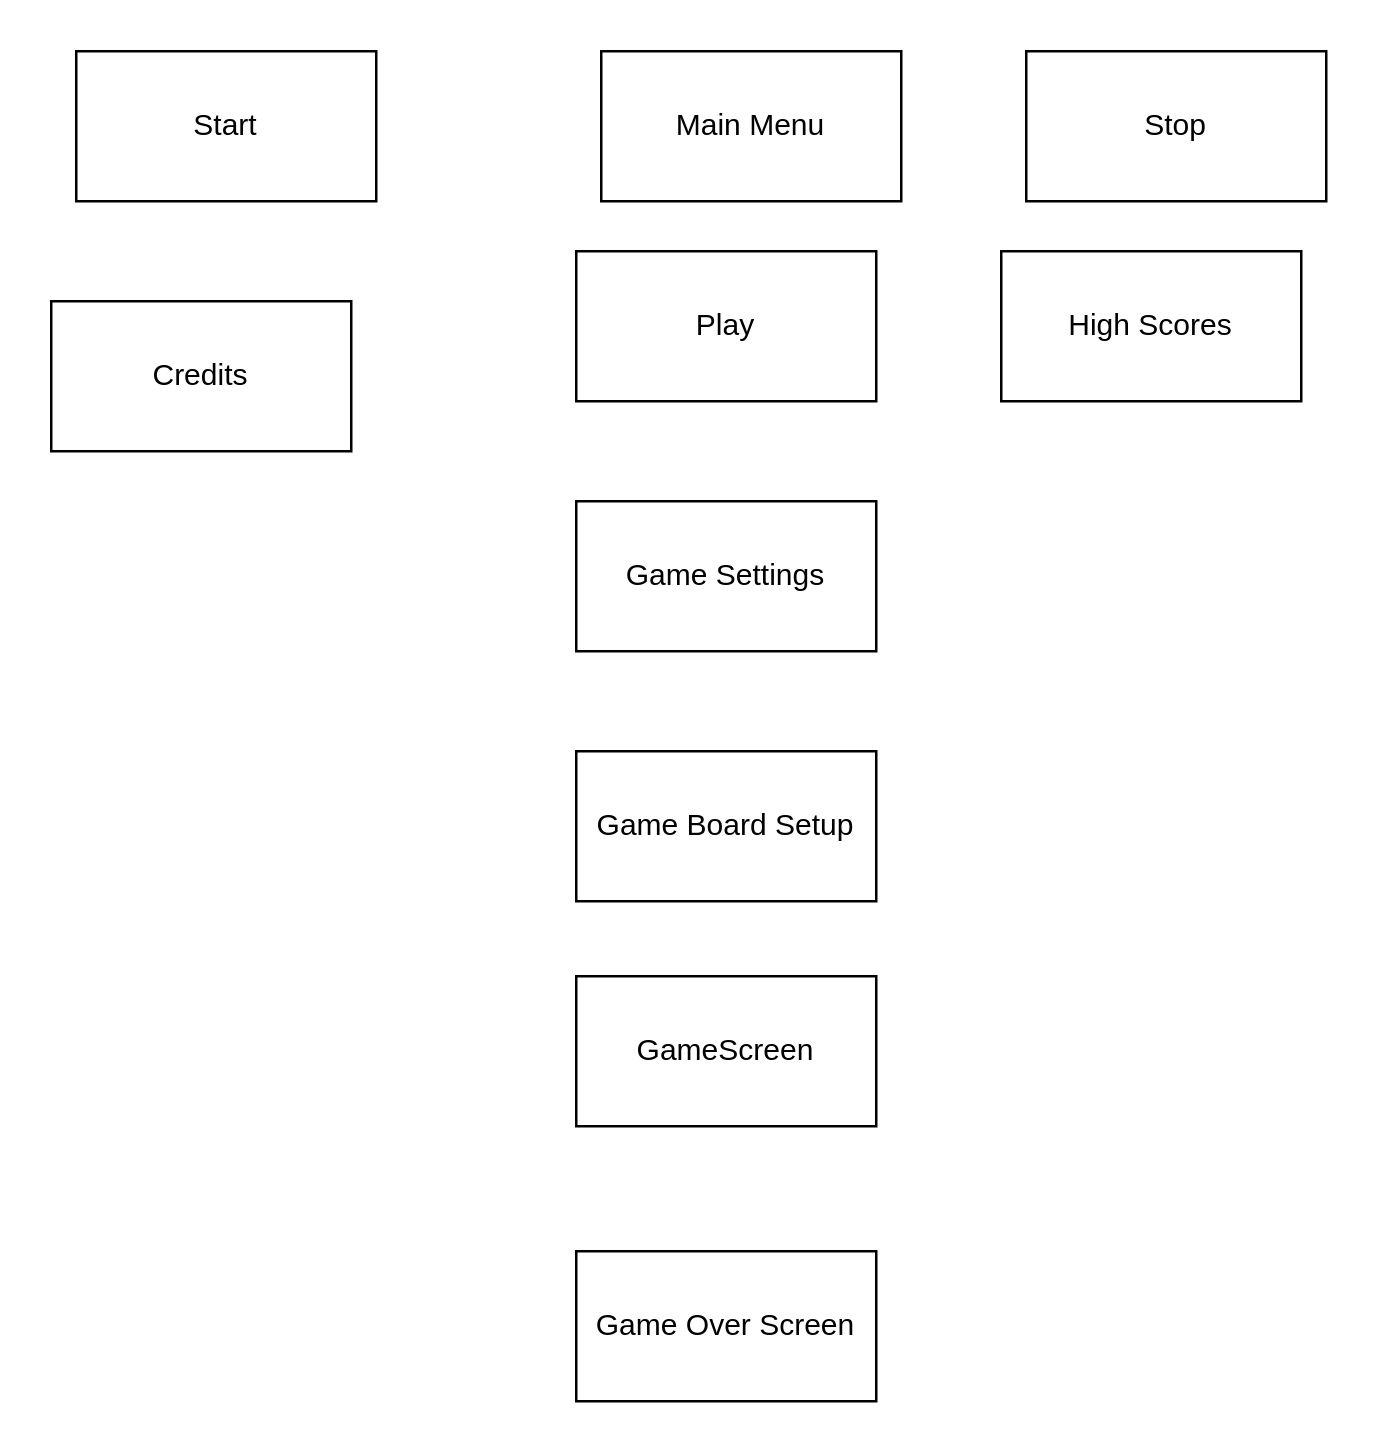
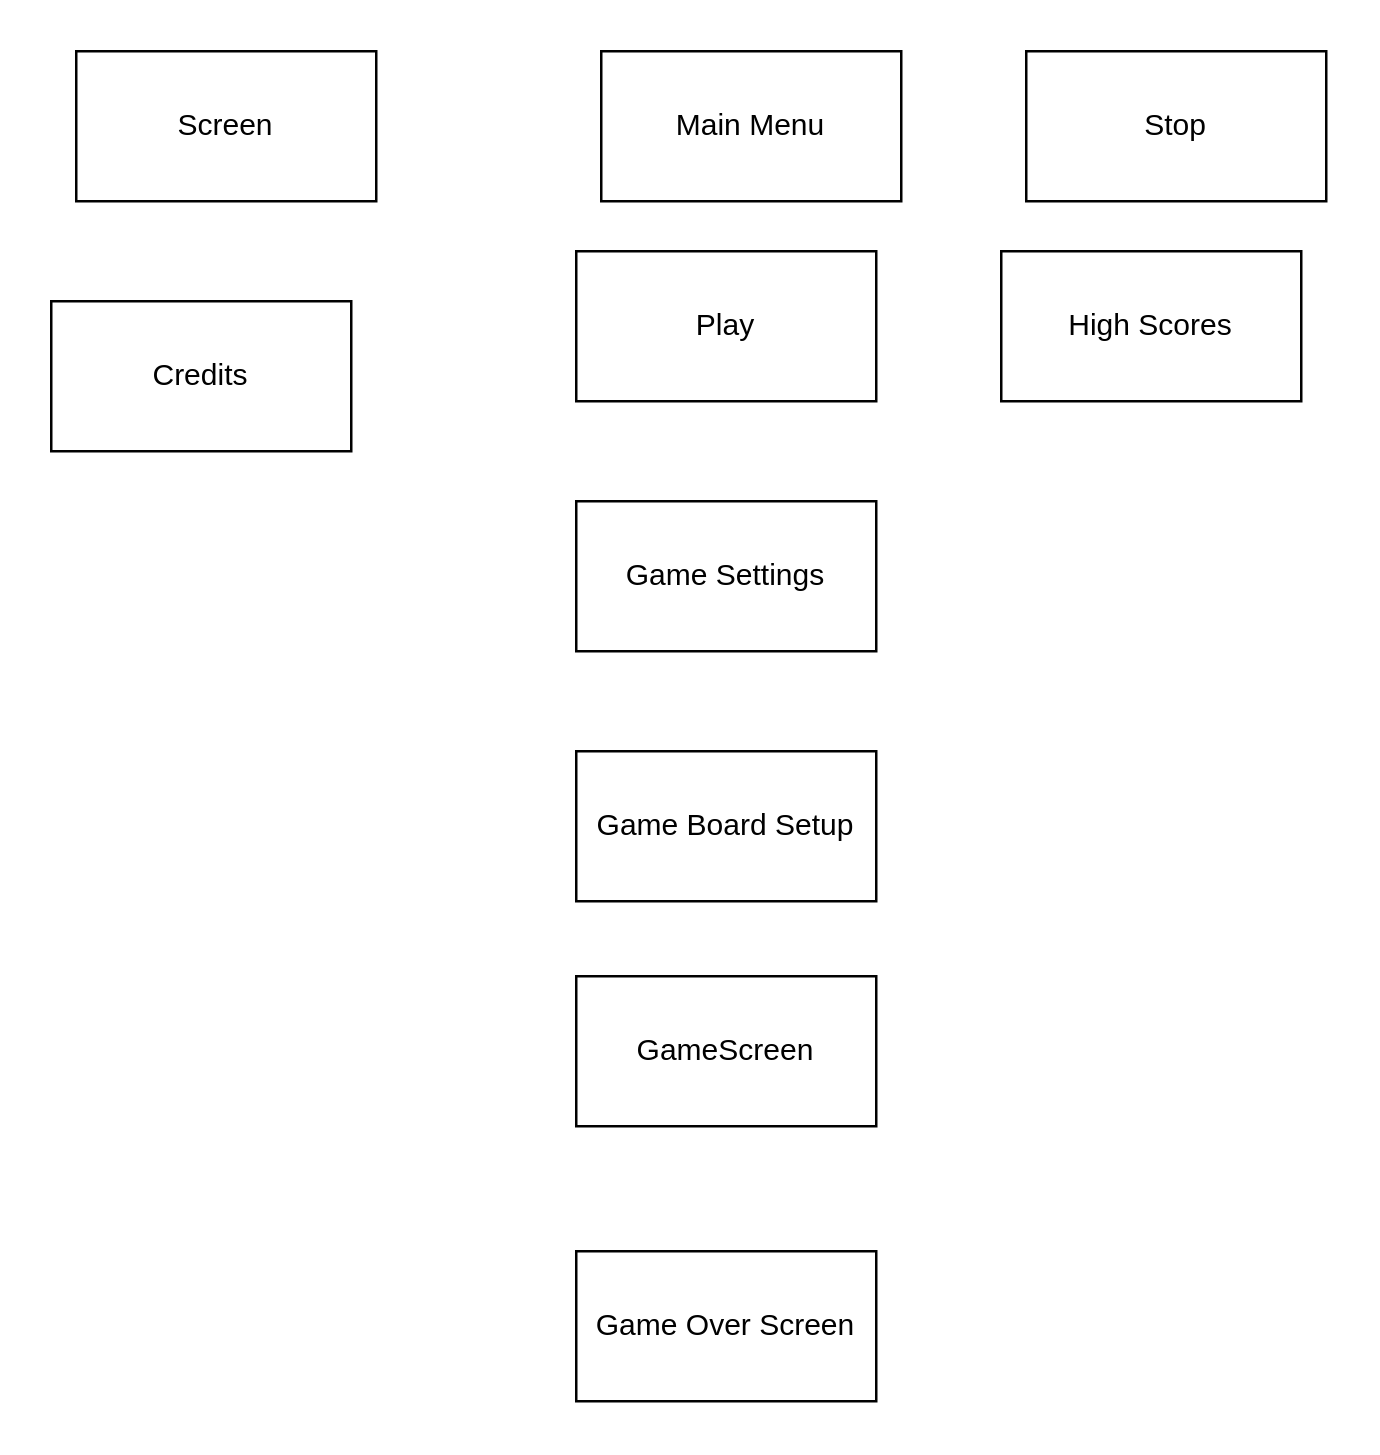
node "Start": label "Start" -> "Screen"
